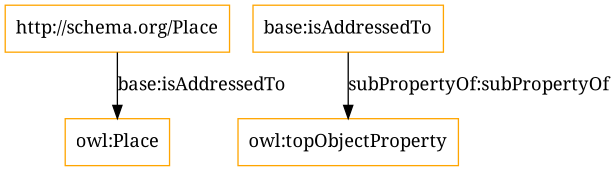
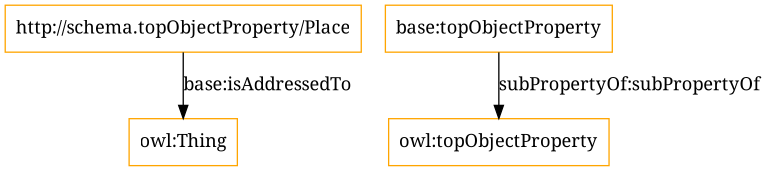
node "http://schema.org/Place": label "http://schema.org/Place" -> "http://schema.topObjectProperty/Place"
node "base:isAddressedTo": label "base:isAddressedTo" -> "base:topObjectProperty"
node "owl:Place": label "owl:Place" -> "owl:Thing"
